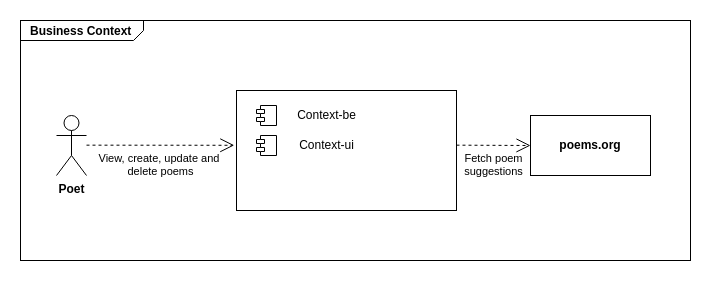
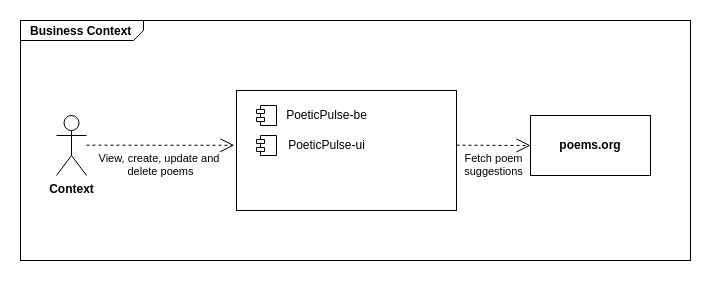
node "Context-be": label "Context-be" -> "PoeticPulse-be"
node "Context-ui": label "Context-ui" -> "PoeticPulse-ui"
node "Poet": label "Poet" -> "Context"
